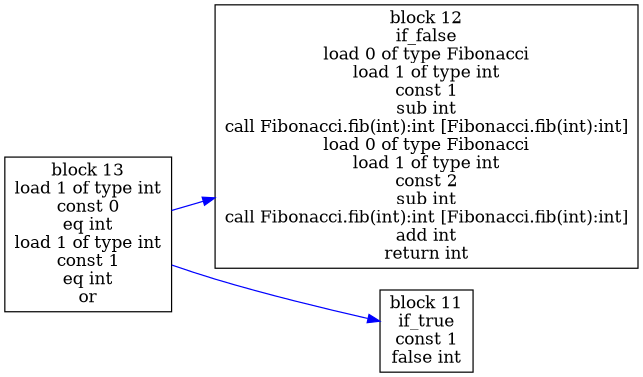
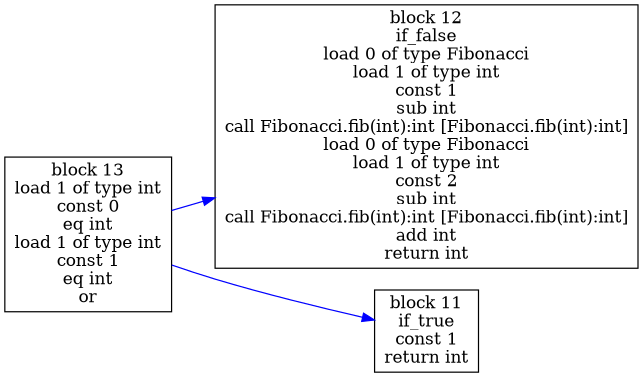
node "block 11 if_true const 1 false int": label "block 11 if_true const 1 false int" -> "block 11 if_true const 1 return int"
